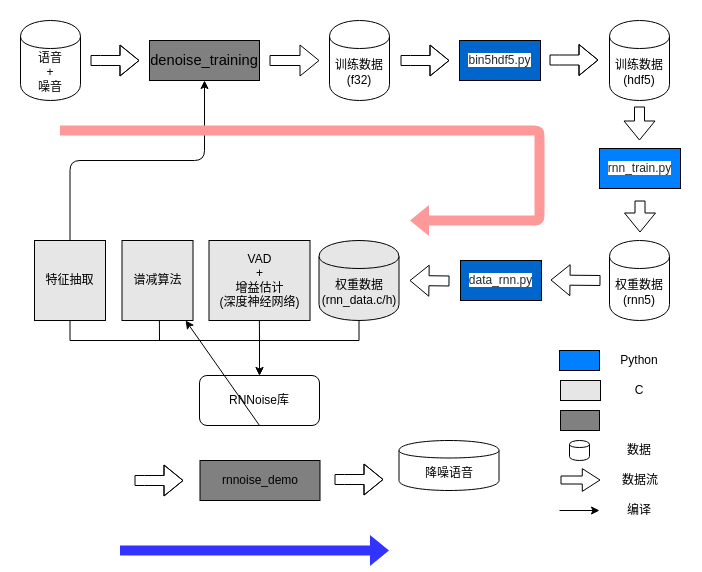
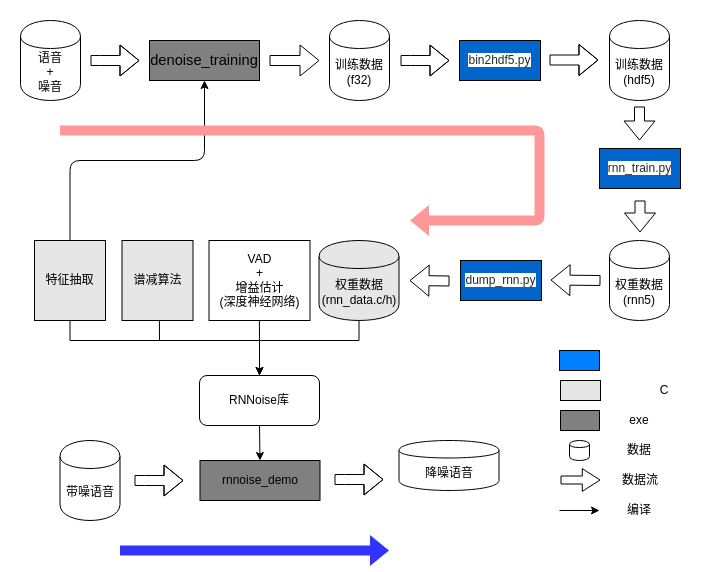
node "bin5hdf5.py": label "bin5hdf5.py" -> "bin2hdf5.py"
node "rnn_train.py": fillcolor #007fff -> #0066cc
node "VAD + 增益估计 (深度神经网络)": fillcolor #e6e6e6 -> #ffffff
node "data_rnn.py": label "data_rnn.py" -> "dump_rnn.py"
edge "特征抽取" -> "RNNoise库": arrowhead open -> classic
node "Python": removed
edge "RNNoise库" -> "谱减算法": now "RNNoise库" -> "rnnoise_demo"
node "C": moved (640, 391) -> (665, 391)
node "exe": added
node "带噪语音": added
